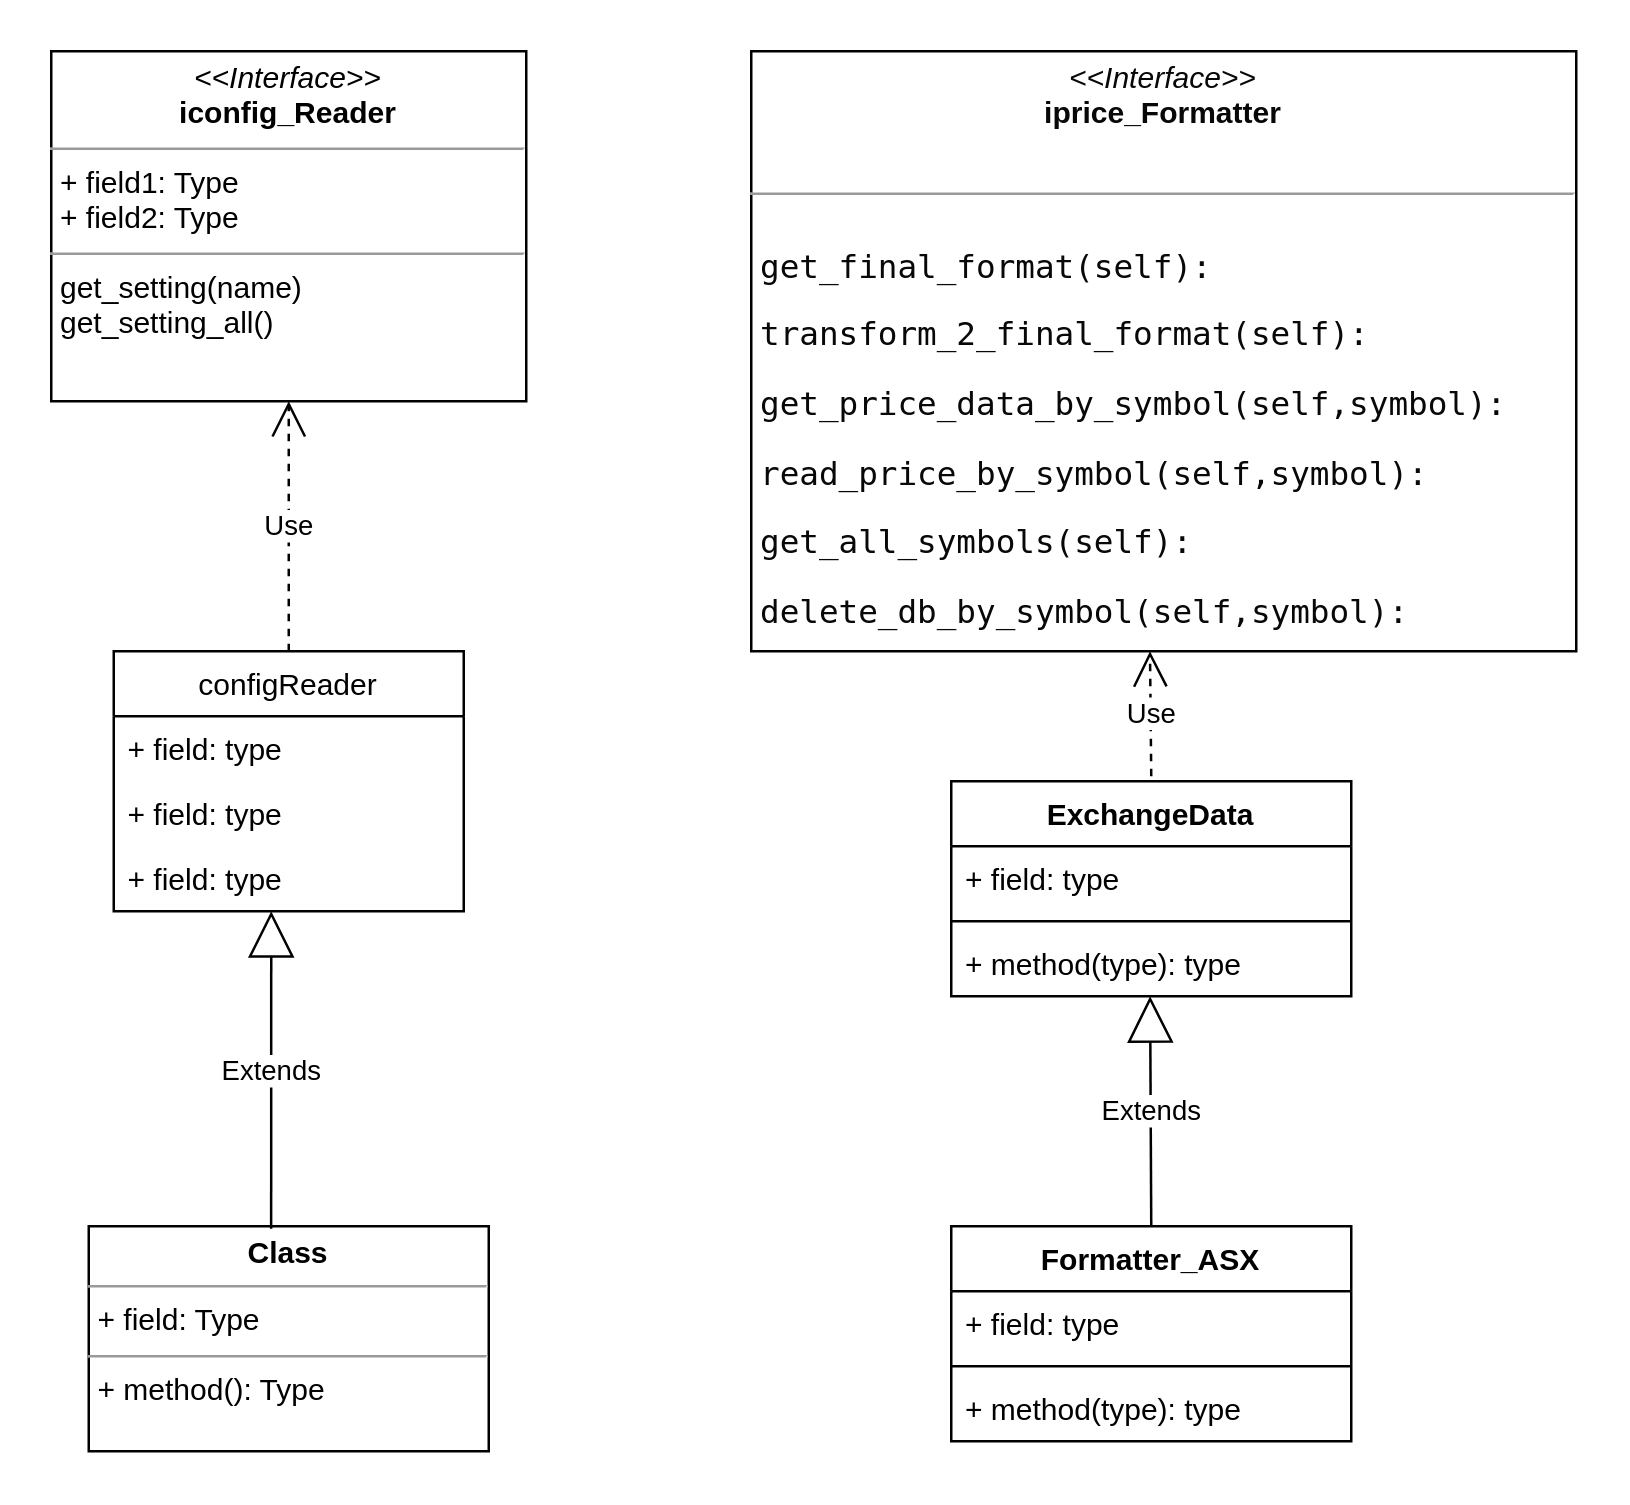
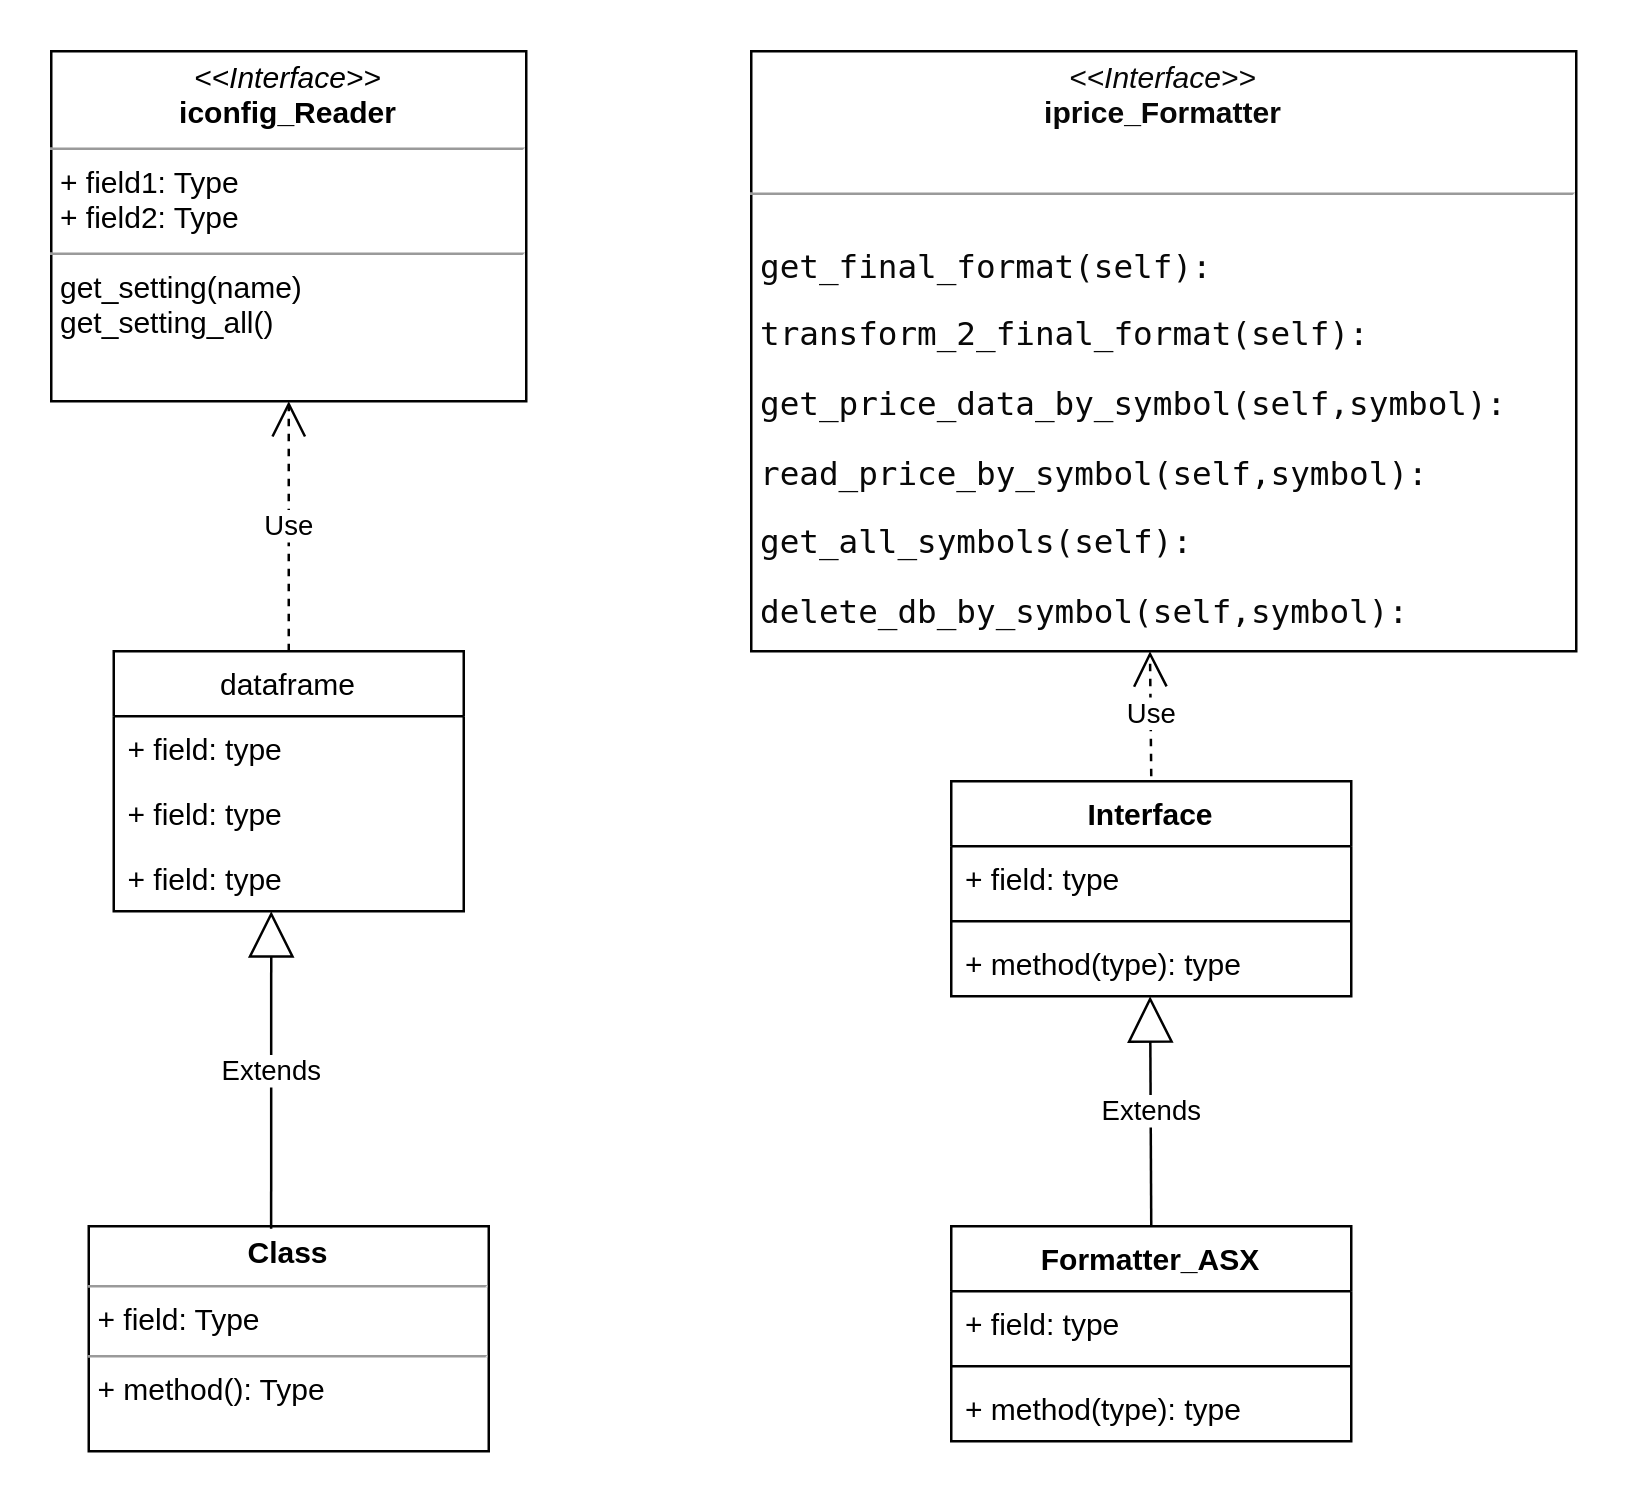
node "configReader": label "configReader" -> "dataframe"
node "ExchangeData": label "ExchangeData" -> "Interface"
